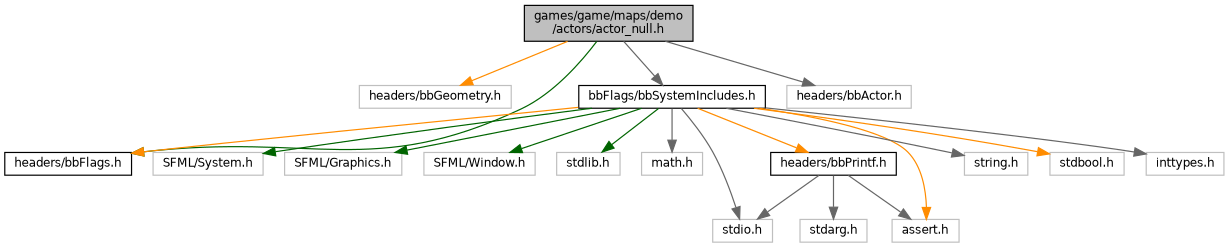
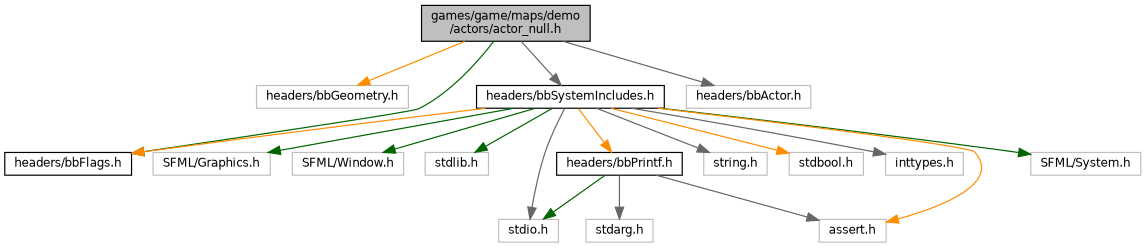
node "bbFlags/bbSystemIncludes.h": label "bbFlags/bbSystemIncludes.h" -> "headers/bbSystemIncludes.h"
node "math.h": removed
edge "headers/bbPrintf.h" -> "stdio.h": color gray40 -> darkgreen
